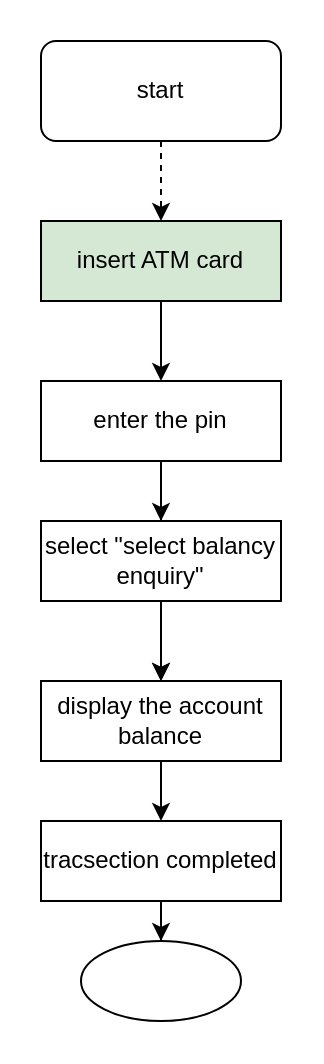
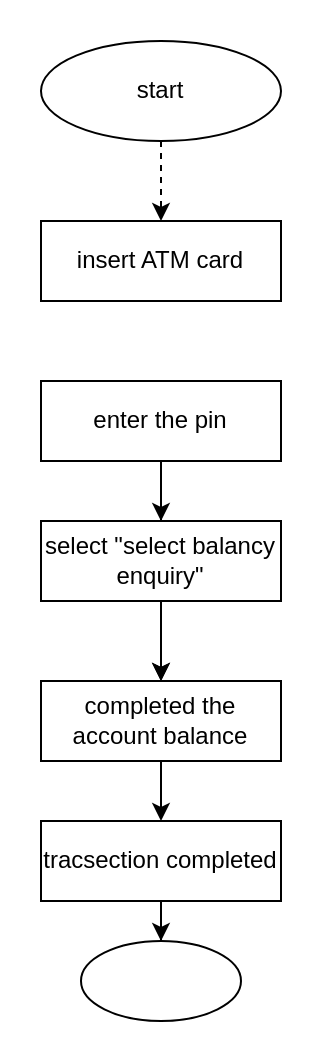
node "start": shape rounded rectangle -> ellipse
node "insert ATM card": fillcolor #d5e8d4 -> #ffffff
edge "insert ATM card" -> "enter the pin": removed
node "display the account balance": label "display the account balance" -> "completed the account balance"
